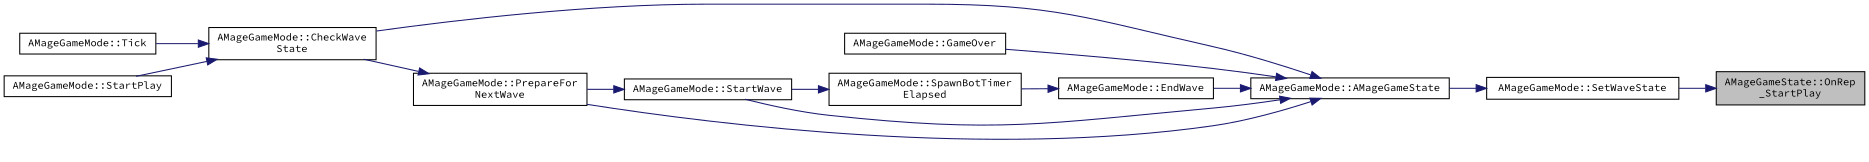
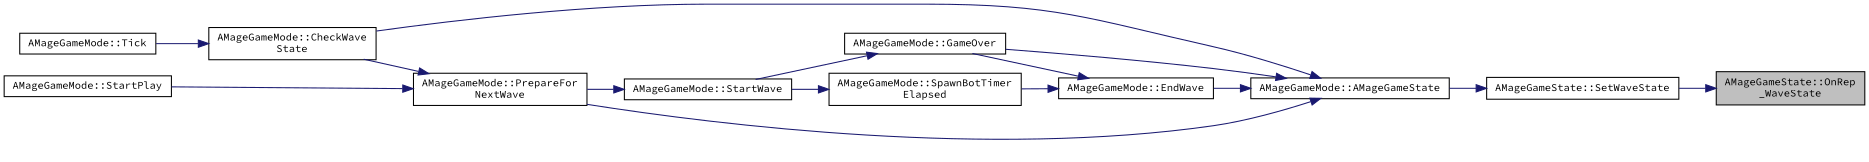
edge "AMageGameMode::GameOver" -> "AMageGameMode::EndWave": added
edge "AMageGameMode::StartPlay" -> "AMageGameMode::CheckWave State": now "AMageGameMode::StartPlay" -> "AMageGameMode::PrepareFor NextWave"
node "AMageGameMode::SetWaveState": label "AMageGameMode::SetWaveState" -> "AMageGameState::SetWaveState"
node "AMageGameState::OnRep _StartPlay": label "AMageGameState::OnRep _StartPlay" -> "AMageGameState::OnRep _WaveState"
edge "AMageGameMode::StartWave" -> "AMageGameMode::AMageGameState": now "AMageGameMode::StartWave" -> "AMageGameMode::GameOver"
